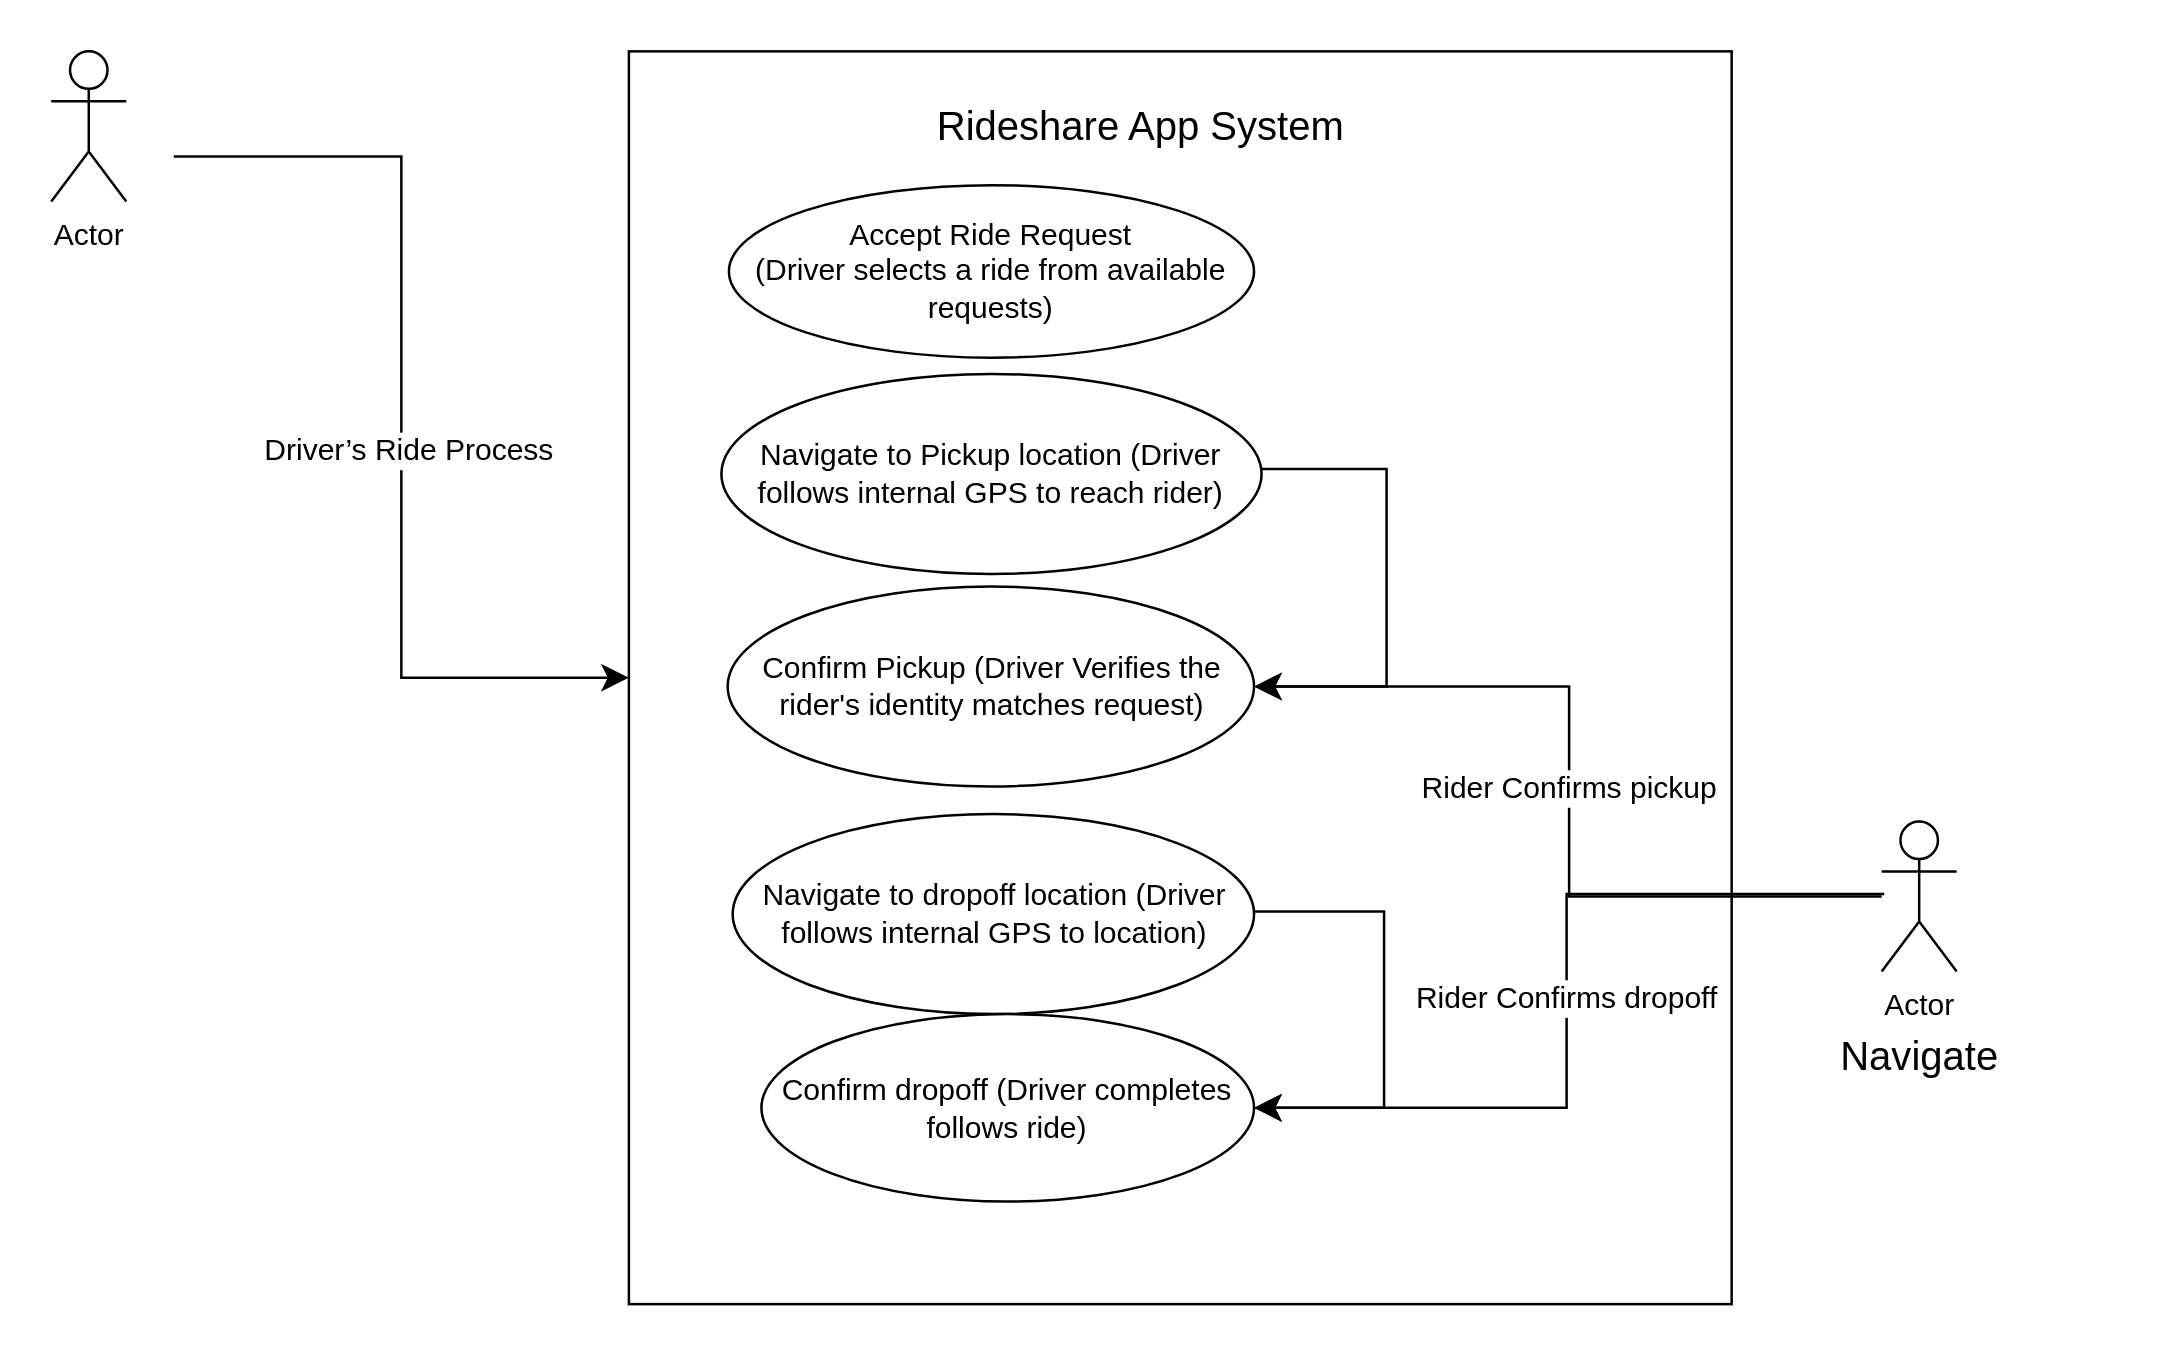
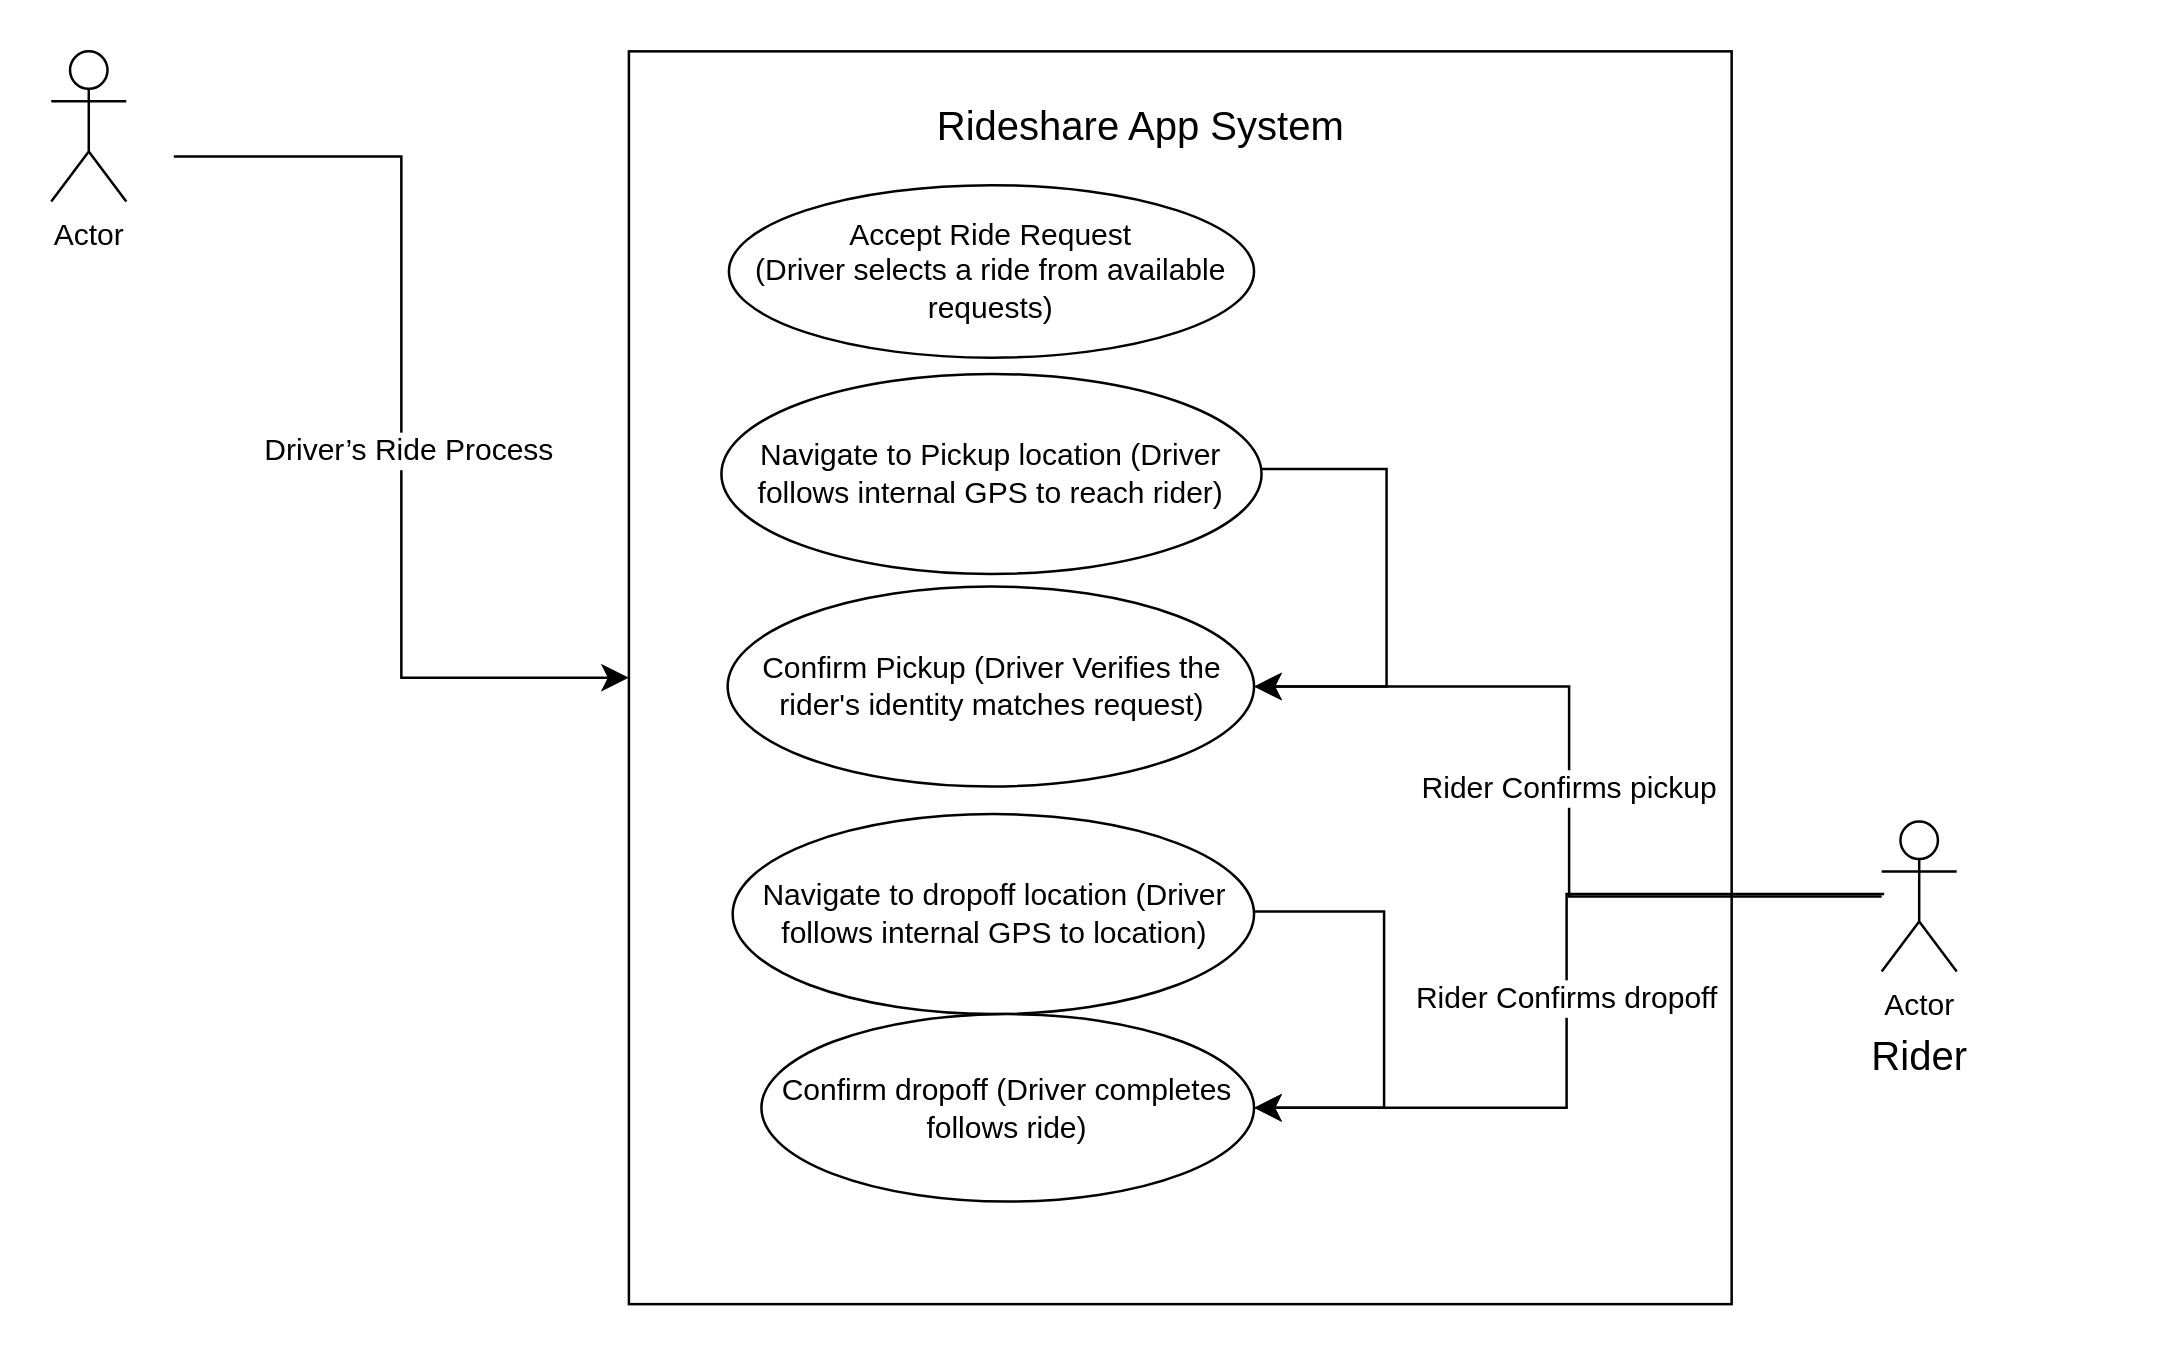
node "Navigate": label "Navigate" -> "Rider"
